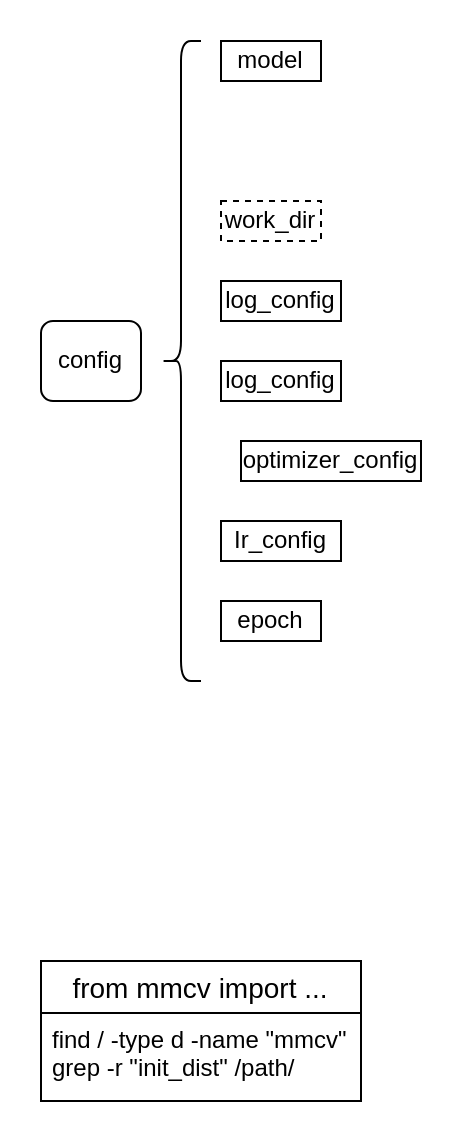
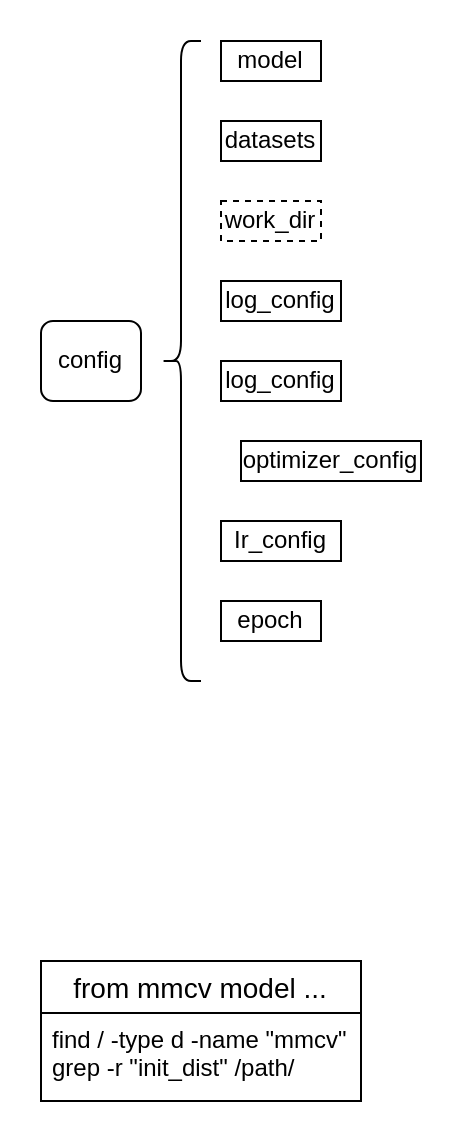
node "datasets": added
node "from mmcv import ...": label "from mmcv import ..." -> "from mmcv model ..."
